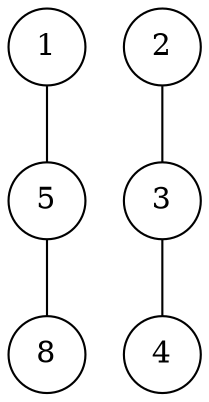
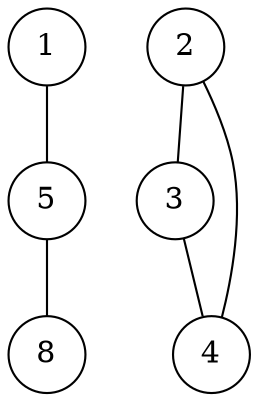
edge "2" -- "4": added
